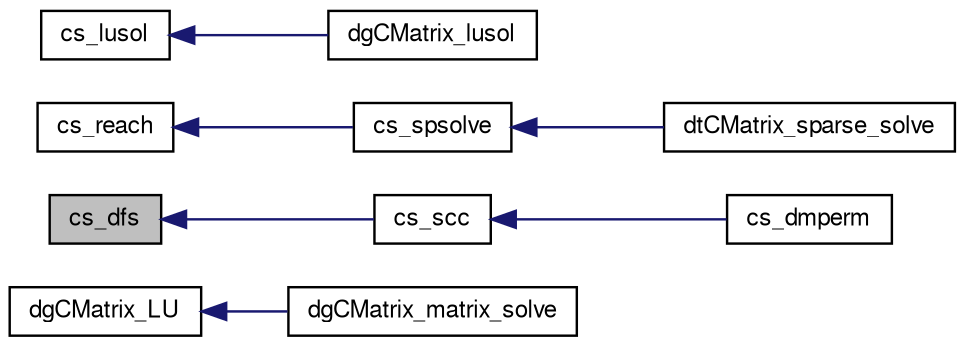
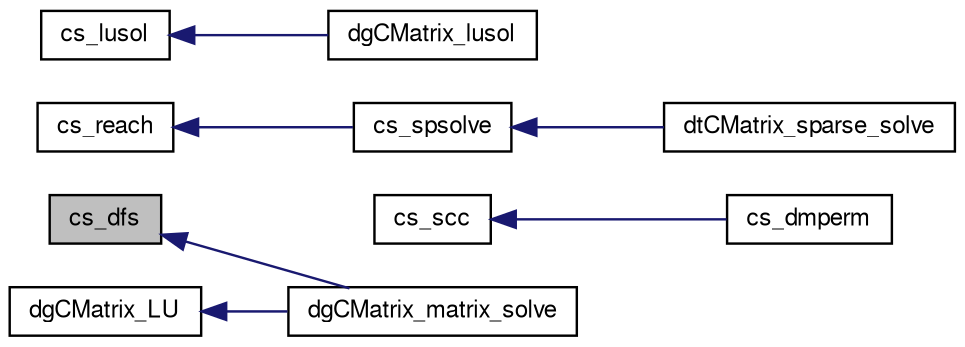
edge "cs_scc" -> "cs_dfs": now "dgCMatrix_matrix_solve" -> "cs_dfs"
